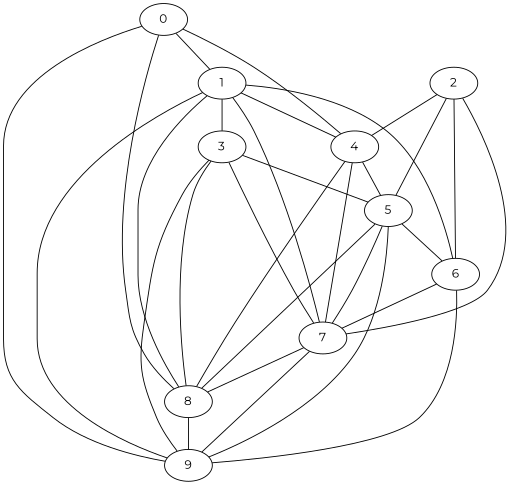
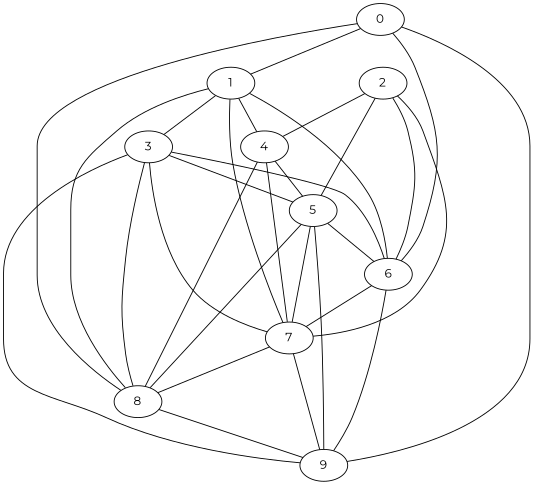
edge "0" -- "4": now "0" -- "6"
edge "3" -- "6": added
edge "1" -- "9": removed
